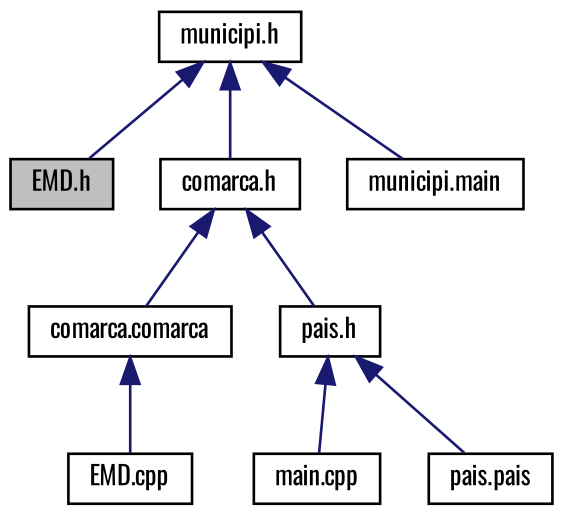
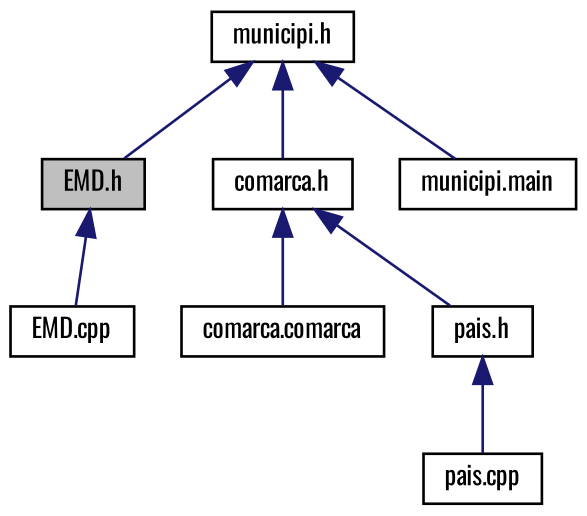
edge "EMD.cpp" -> "comarca.comarca": now "EMD.cpp" -> "EMD.h"
node "main.cpp": removed
node "pais.pais": label "pais.pais" -> "pais.cpp"
